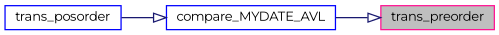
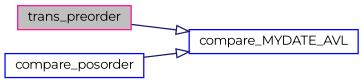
node "trans_posorder": label "trans_posorder" -> "compare_posorder"
edge "compare_MYDATE_AVL" -> "trans_preorder": reversed
